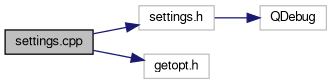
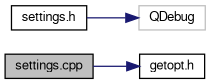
node "settings.h": color grey75 -> black
edge "settings.cpp" -> "settings.h": removed
node "getopt.h": color grey75 -> black
